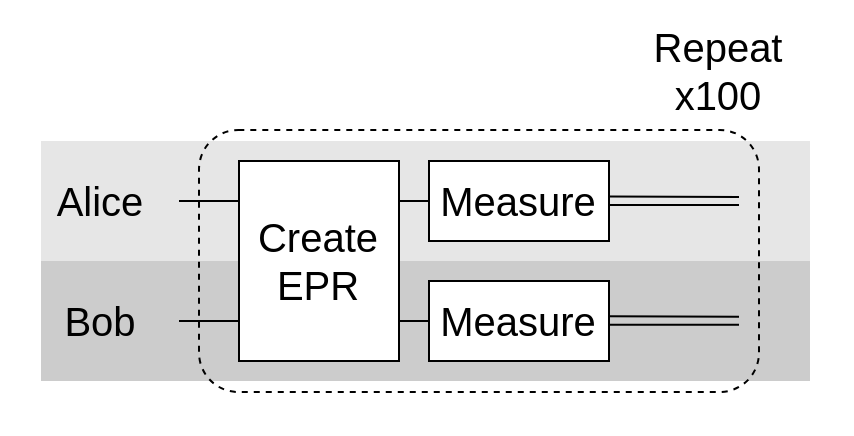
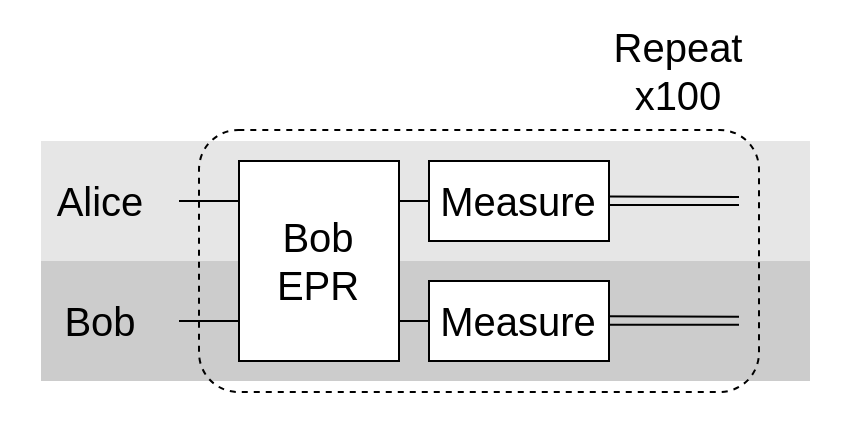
node "Repeat x100": moved (719, 71) -> (679, 71)
node "Create EPR": label "Create EPR" -> "Bob EPR"
